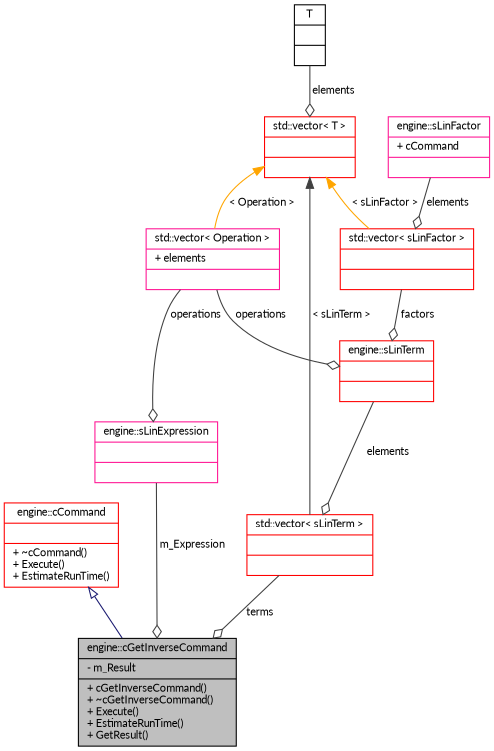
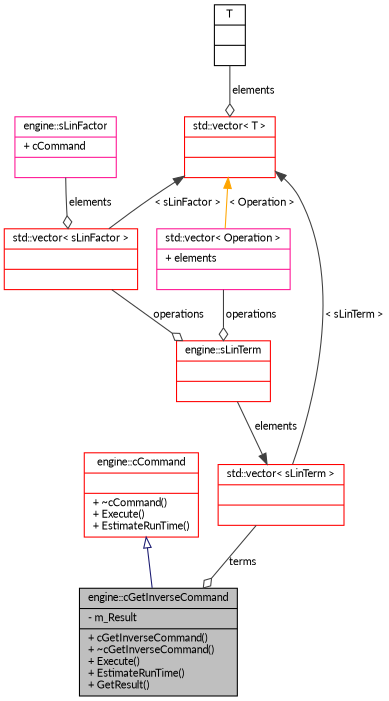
edge "std::vector< sLinFactor >" -> "std::vector< T >": color orange -> grey25
edge "std::vector< sLinFactor >" -> "engine::sLinTerm": label " factors" -> " operations"
node "engine::sLinExpression": removed
edge "engine::sLinTerm" -> "std::vector< sLinTerm >": arrowhead odiamond -> normal
